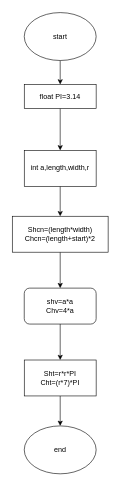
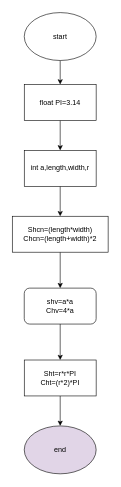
node "float PI=3.14": size 72x24 -> 72x36
node "Shcn=(length*width) Chcn=(length+start)*2": label "Shcn=(length*width) Chcn=(length+start)*2" -> "Shcn=(length*width) Chcn=(length+width)*2"
node "Sht=r*r*PI Cht=(r*7)*PI": label "Sht=r*r*PI Cht=(r*7)*PI" -> "Sht=r*r*PI Cht=(r*2)*PI"
node "end": fillcolor #ffffff -> #e1d5e7
